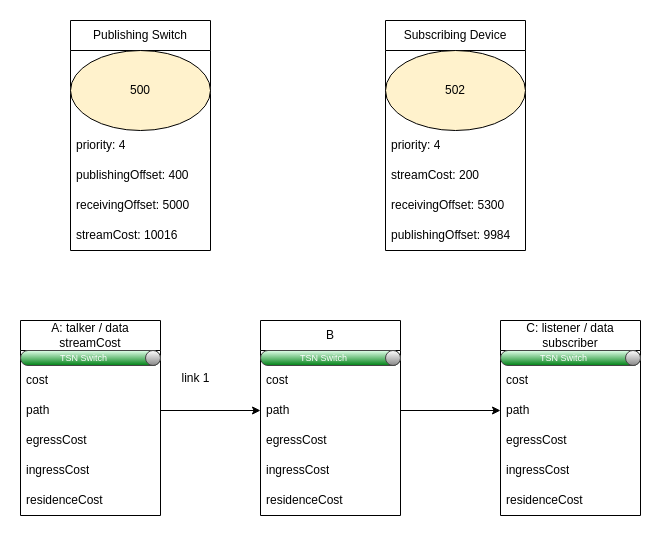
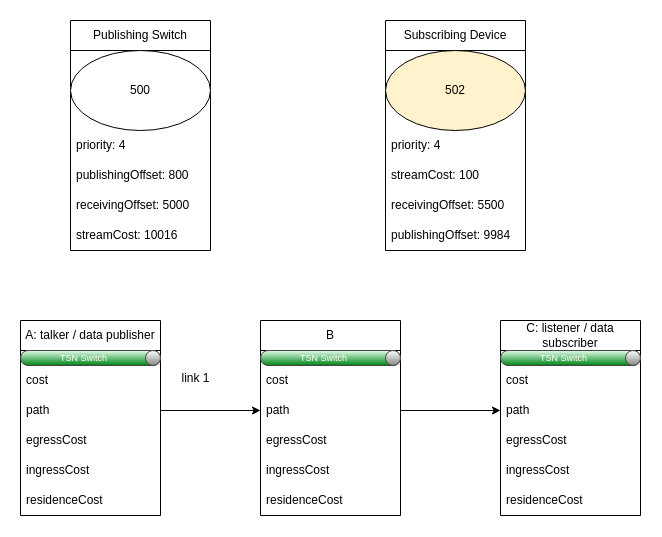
node "500": fillcolor #fff2cc -> #ffffff
node "publishingOffset: 400": label "publishingOffset: 400" -> "publishingOffset: 800"
node "streamCost: 200": label "streamCost: 200" -> "streamCost: 100"
node "receivingOffset: 5300": label "receivingOffset: 5300" -> "receivingOffset: 5500"
node "A: talker / data streamCost": label "A: talker / data streamCost" -> "A: talker / data publisher"
